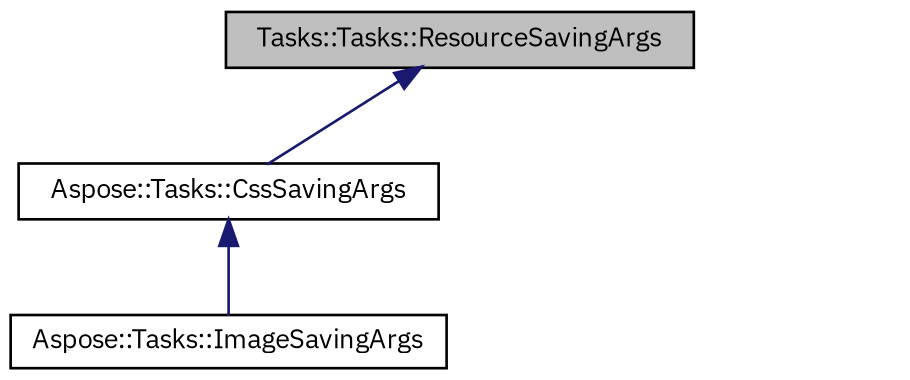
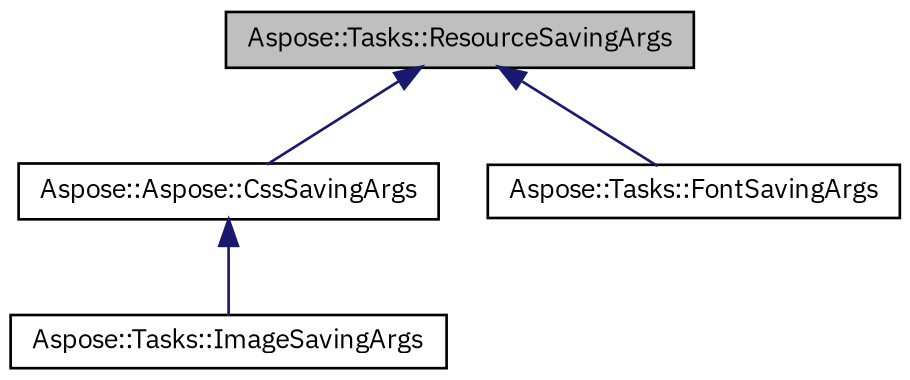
node "Tasks::Tasks::ResourceSavingArgs": label "Tasks::Tasks::ResourceSavingArgs" -> "Aspose::Tasks::ResourceSavingArgs"
node "Aspose::Tasks::CssSavingArgs": label "Aspose::Tasks::CssSavingArgs" -> "Aspose::Aspose::CssSavingArgs"
node "Aspose::Tasks::FontSavingArgs": added
